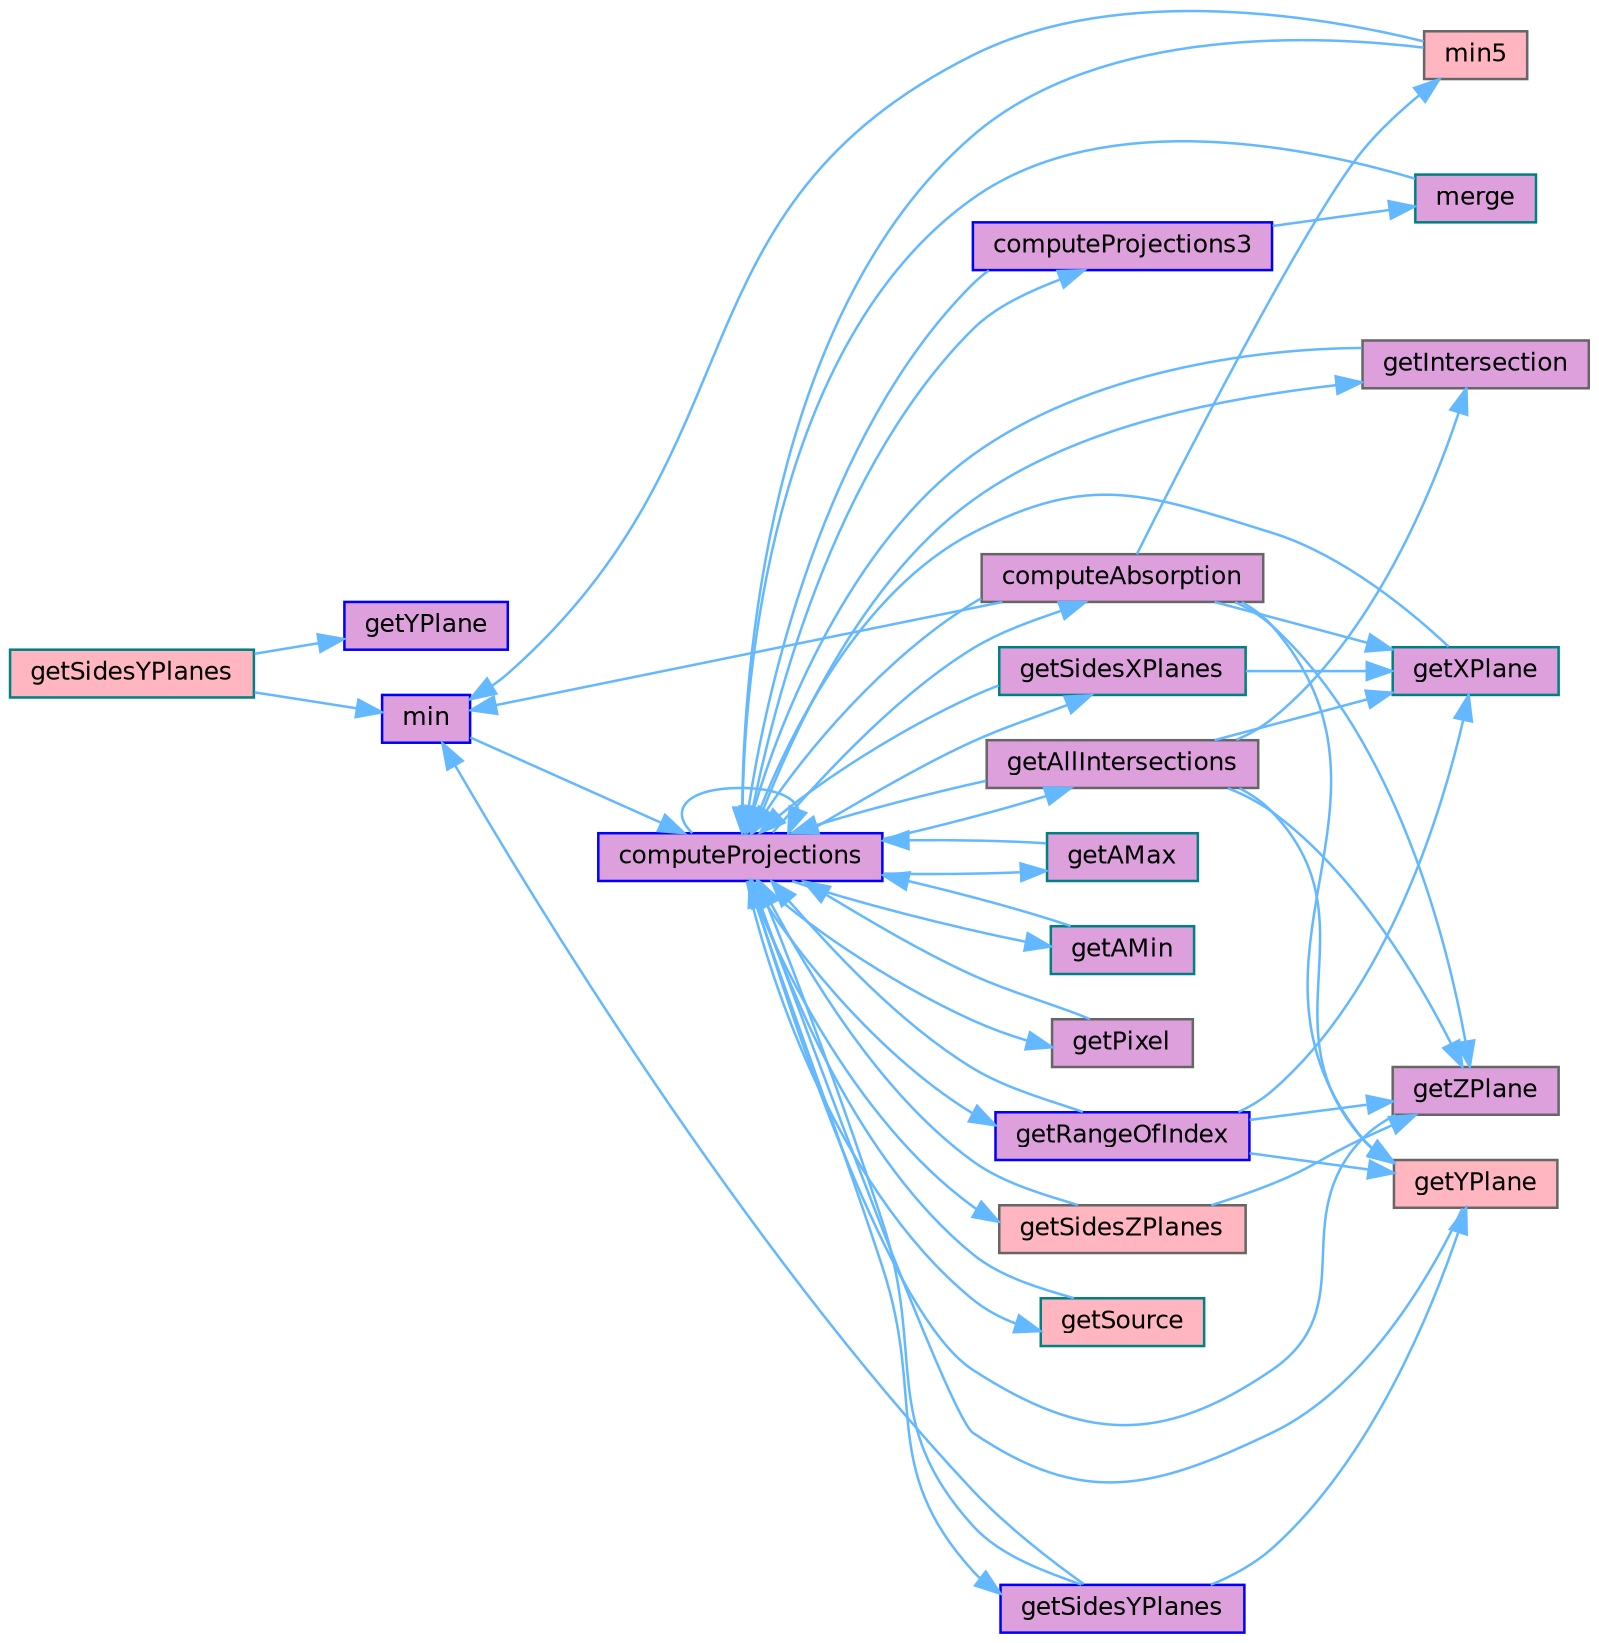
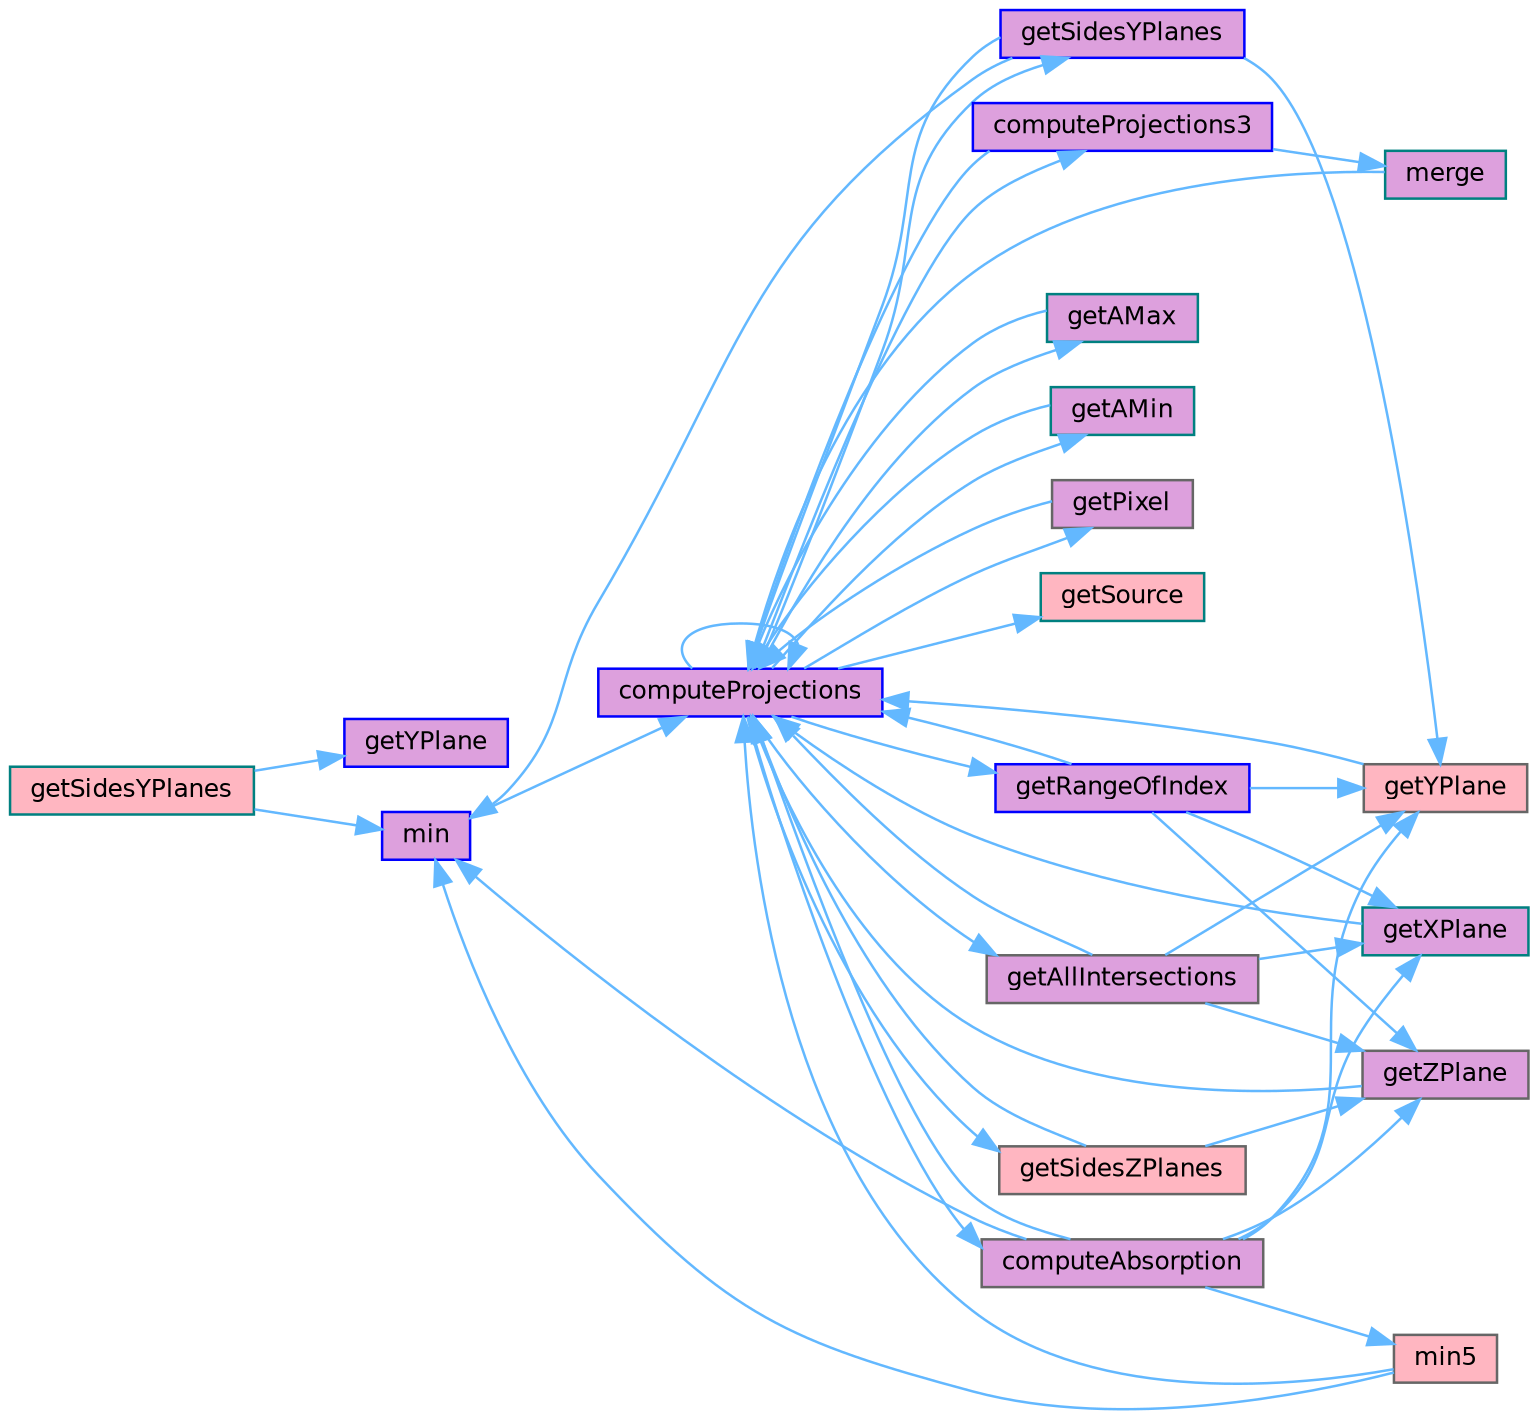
node "getIntersection": removed
node "getSidesXPlanes": removed
edge "getSource" -> "computeProjections": removed
